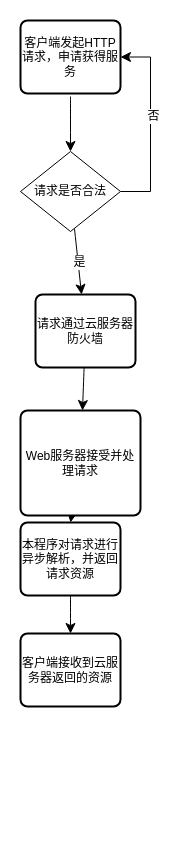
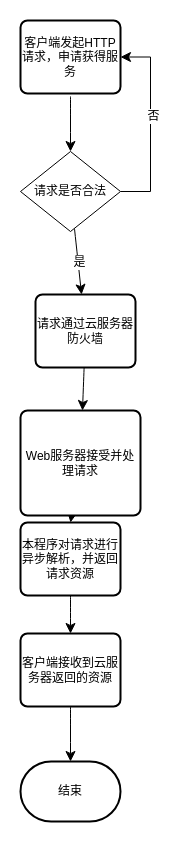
edge "客户端接收到云服务器返回的资源" -> "结束": added
node "结束": added
